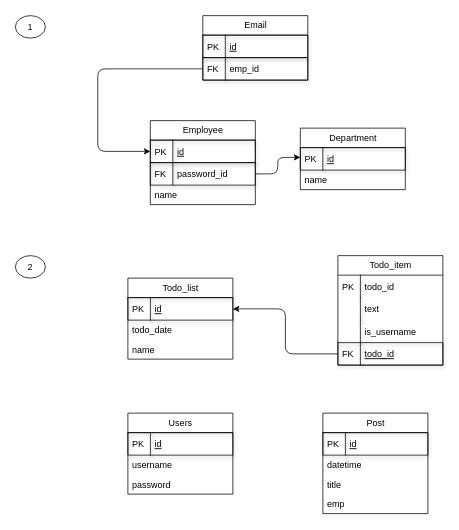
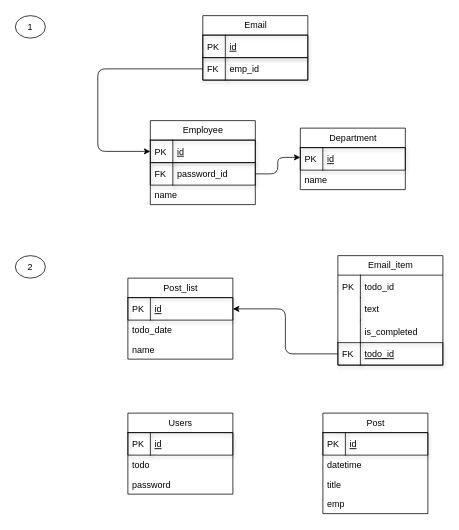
node "Todo_item": label "Todo_item" -> "Email_item"
node "Todo_list": label "Todo_list" -> "Post_list"
node "is_username": label "is_username" -> "is_completed"
node "username": label "username" -> "todo"
